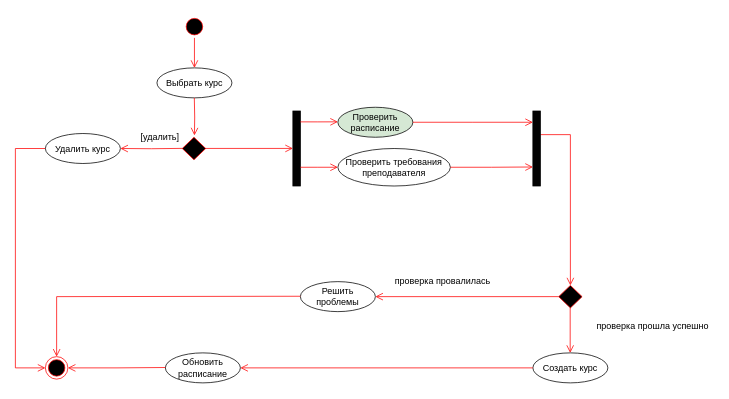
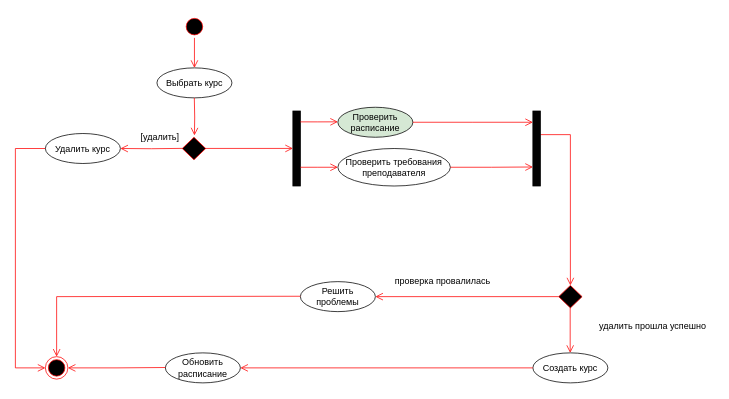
node "проверка прошла успешно": label "проверка прошла успешно" -> "удалить прошла успешно"
